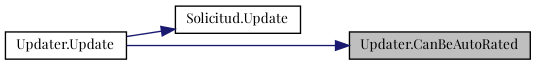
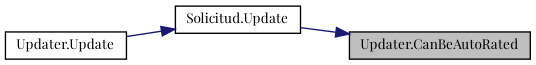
edge "Updater.Update" -> "Updater.CanBeAutoRated": now "Solicitud.Update" -> "Updater.CanBeAutoRated"
